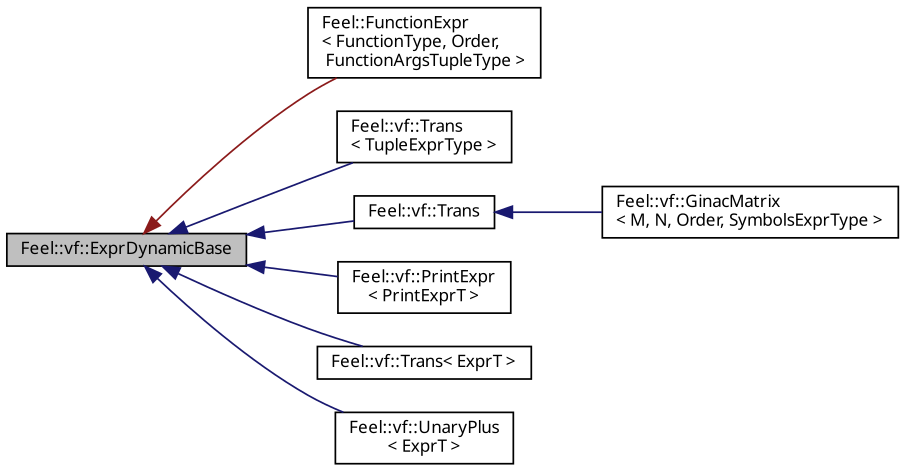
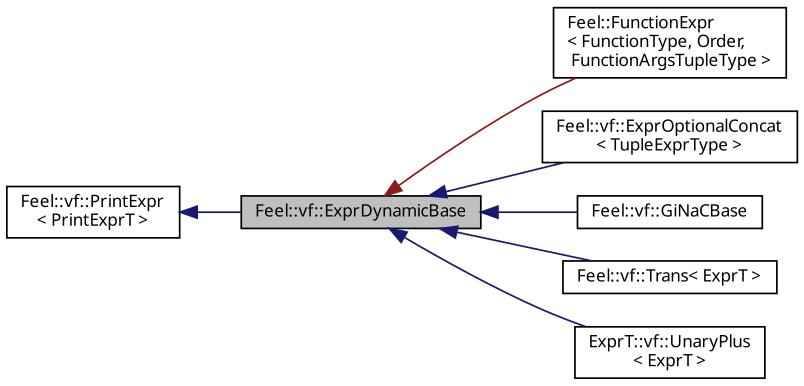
node "Feel::vf::Trans < TupleExprType >": label "Feel::vf::Trans < TupleExprType >" -> "Feel::vf::ExprOptionalConcat < TupleExprType >"
node "Feel::vf::Trans": label "Feel::vf::Trans" -> "Feel::vf::GiNaCBase"
node "Feel::vf::GinacMatrix < M, N, Order, SymbolsExprType >": removed
edge "Feel::vf::PrintExpr < PrintExprT >" -> "Feel::vf::ExprDynamicBase": reversed
node "Feel::vf::UnaryPlus < ExprT >": label "Feel::vf::UnaryPlus < ExprT >" -> "ExprT::vf::UnaryPlus < ExprT >"
